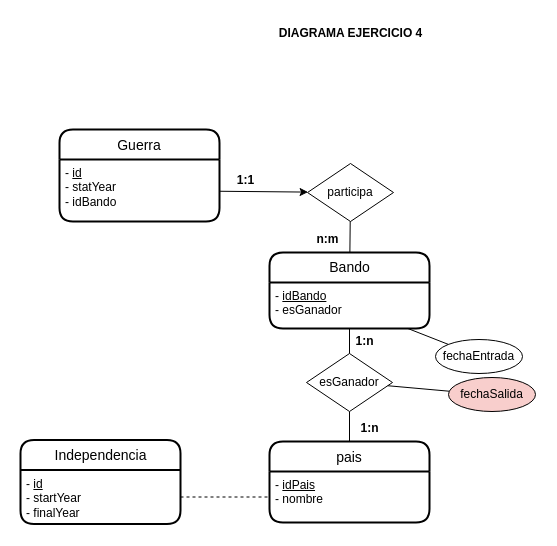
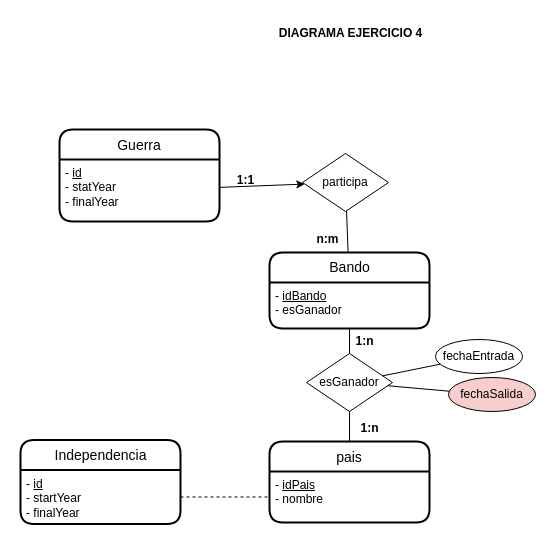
node "- id - statYear - idBando": label "- id - statYear - idBando" -> "- id - statYear - finalYear"
node "participa": moved (351, 193) -> (346, 183)
edge "- idBando - esGanador" -- "fechaEntrada": now "esGanador" -- "fechaEntrada"
